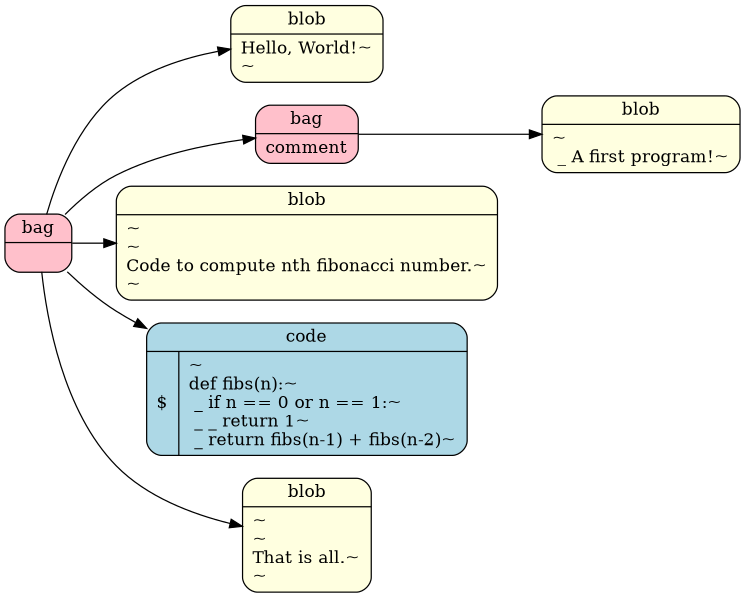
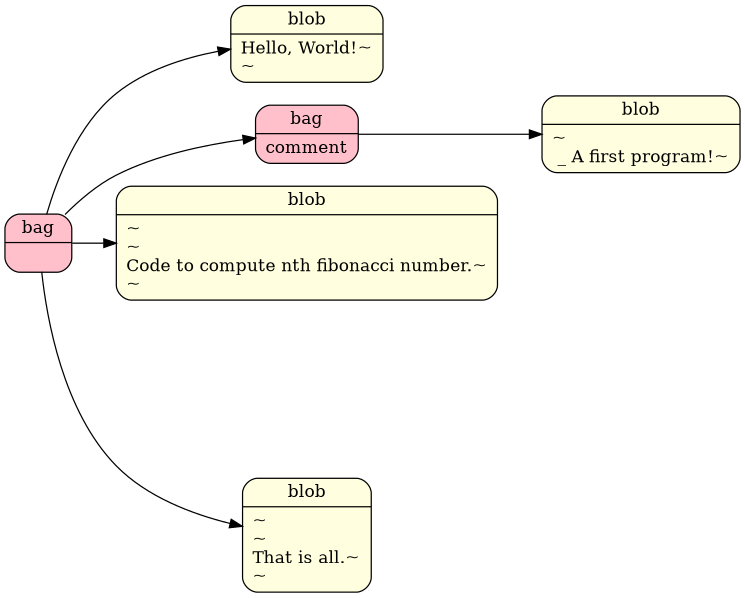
node "code": removed
